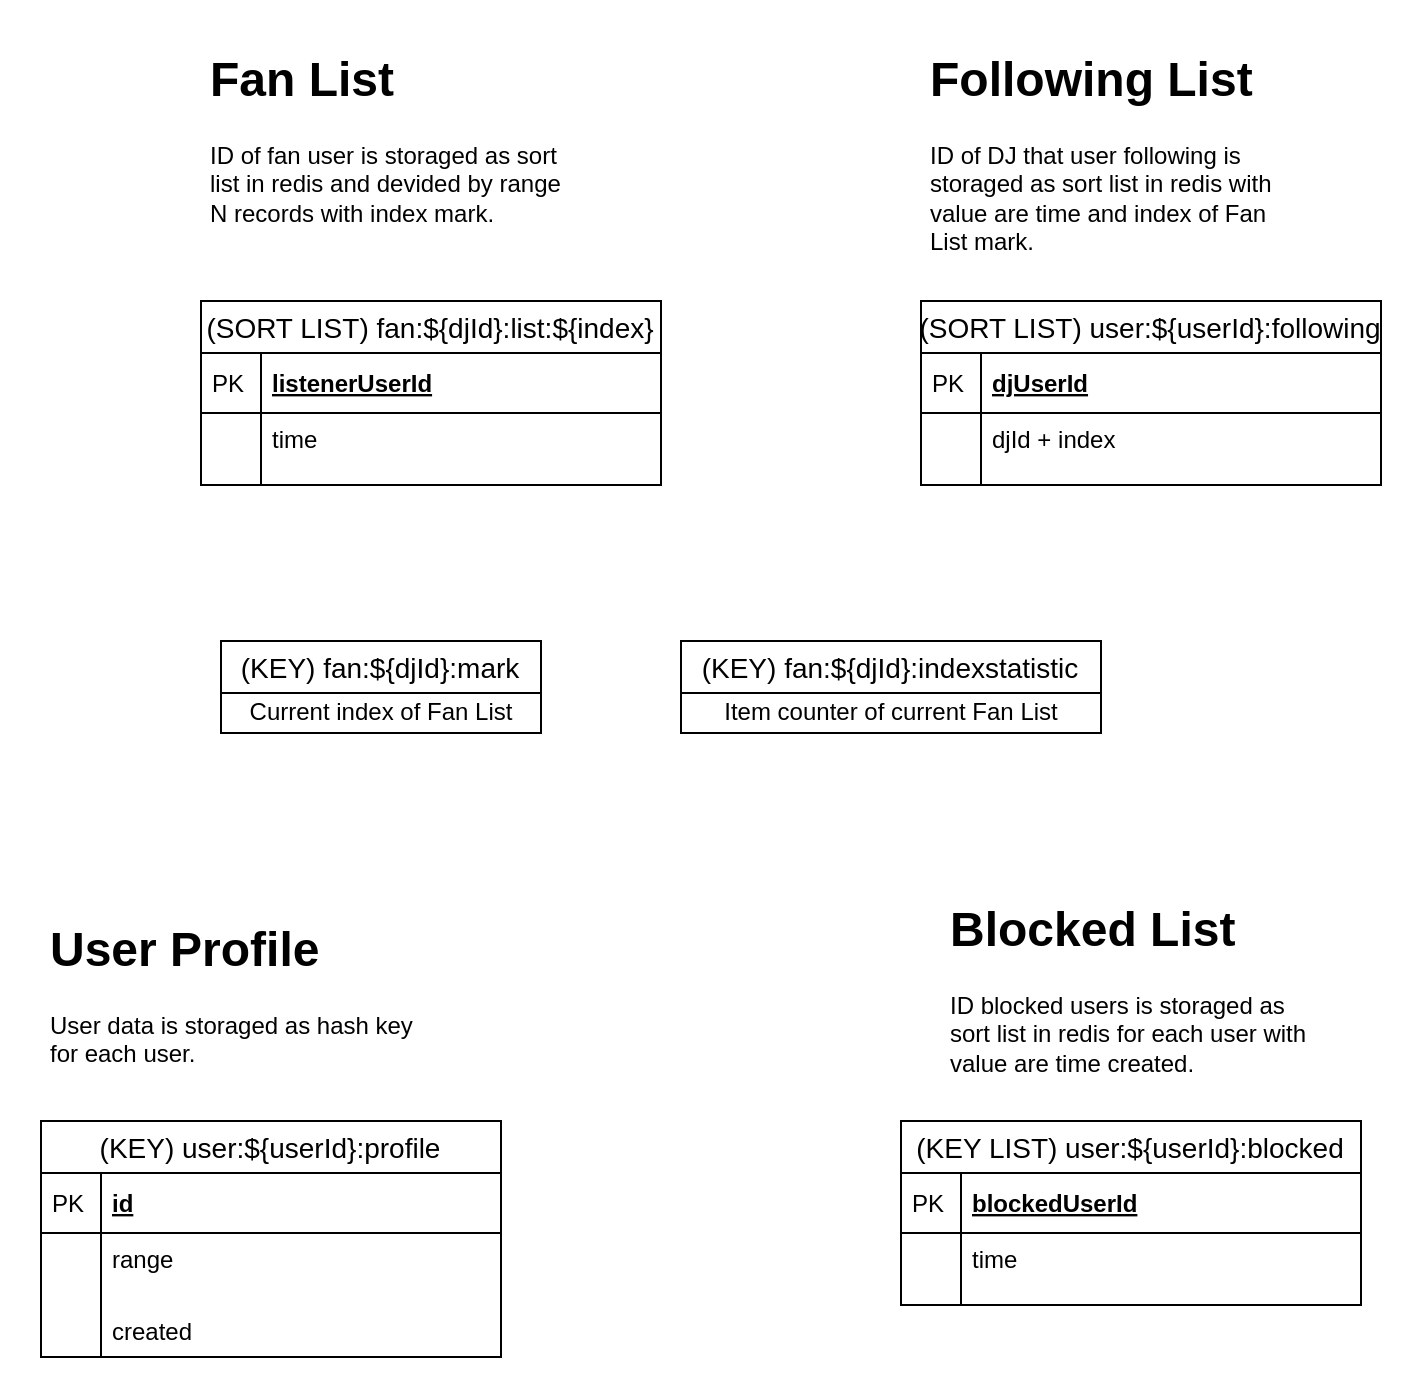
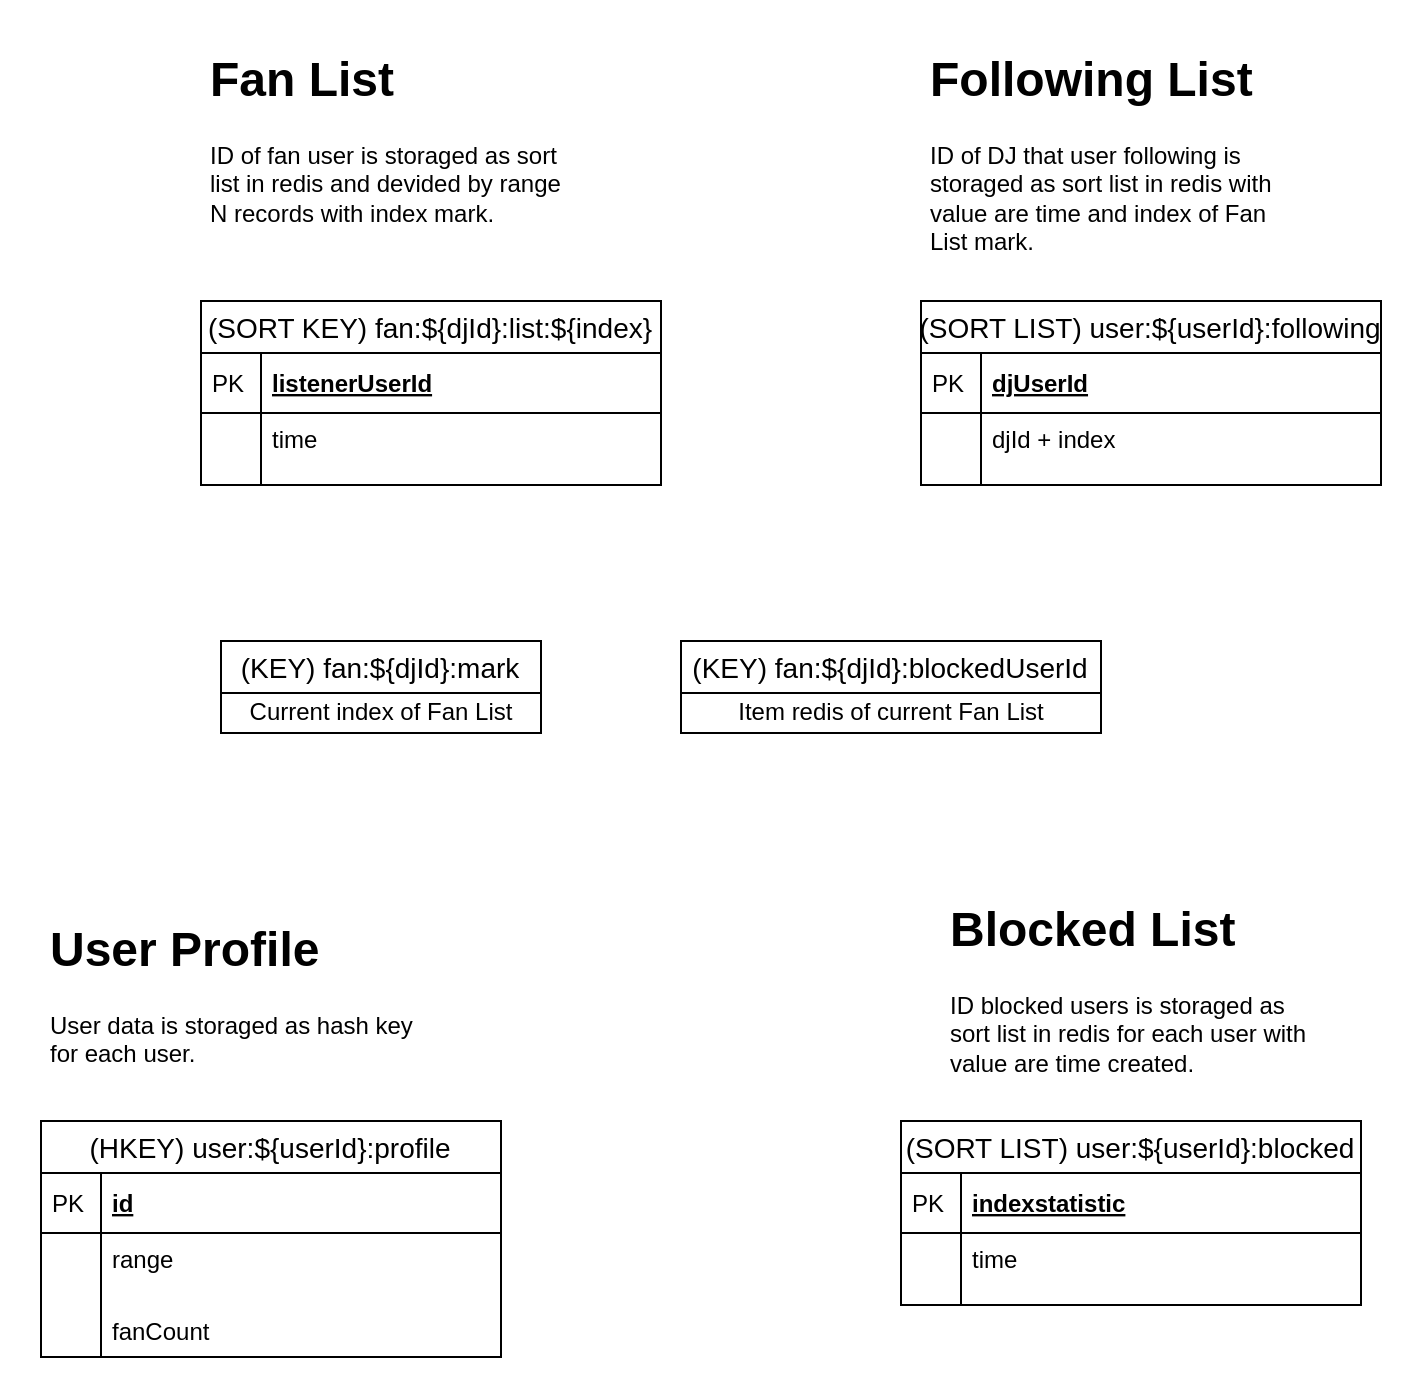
node "(SORT LIST) fan:${djId}:list:${index}": label "(SORT LIST) fan:${djId}:list:${index}" -> "(SORT KEY) fan:${djId}:list:${index}"
node "(KEY) fan:${djId}:indexstatistic": label "(KEY) fan:${djId}:indexstatistic" -> "(KEY) fan:${djId}:blockedUserId"
node "Item counter of current Fan List": label "Item counter of current Fan List" -> "Item redis of current Fan List"
node "(KEY) user:${userId}:profile": label "(KEY) user:${userId}:profile" -> "(HKEY) user:${userId}:profile"
node "(KEY LIST) user:${userId}:blocked": label "(KEY LIST) user:${userId}:blocked" -> "(SORT LIST) user:${userId}:blocked"
node "blockedUserId": label "blockedUserId" -> "indexstatistic"
node "created": label "created" -> "fanCount"
